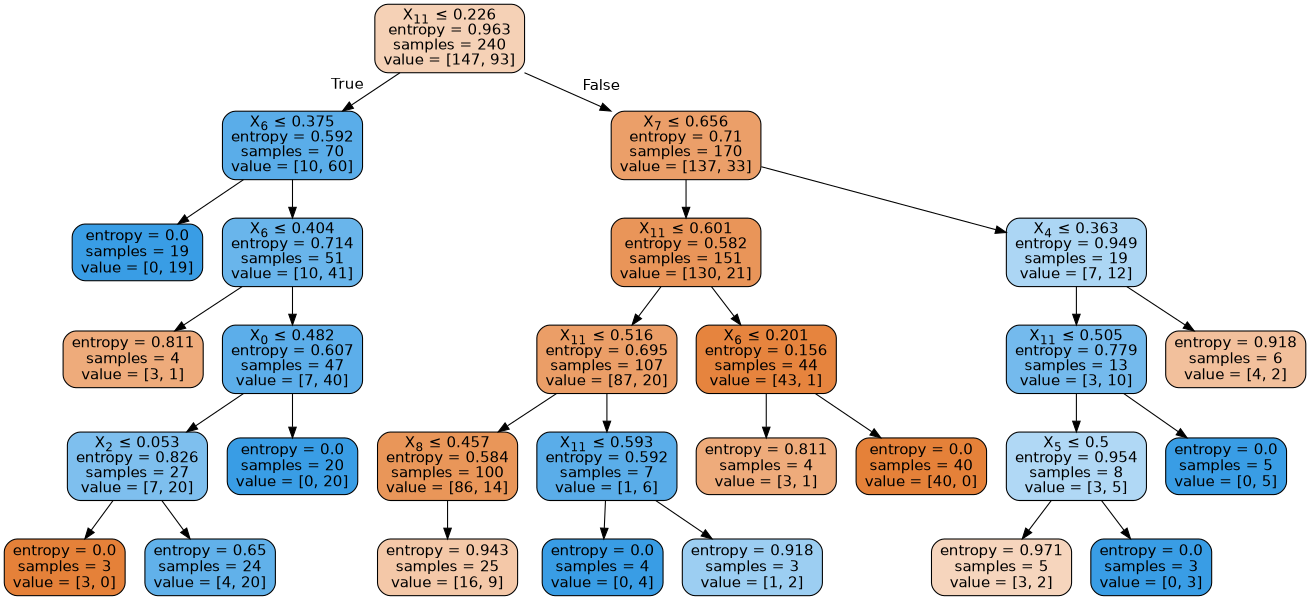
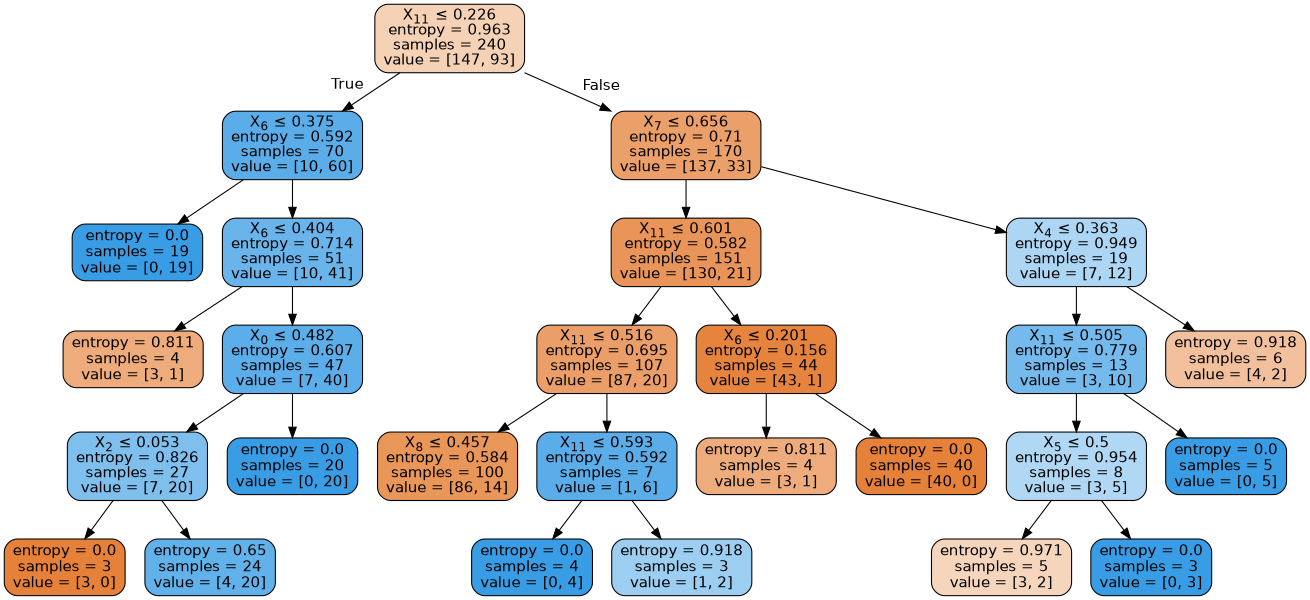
node "entropy = 0.943": removed
